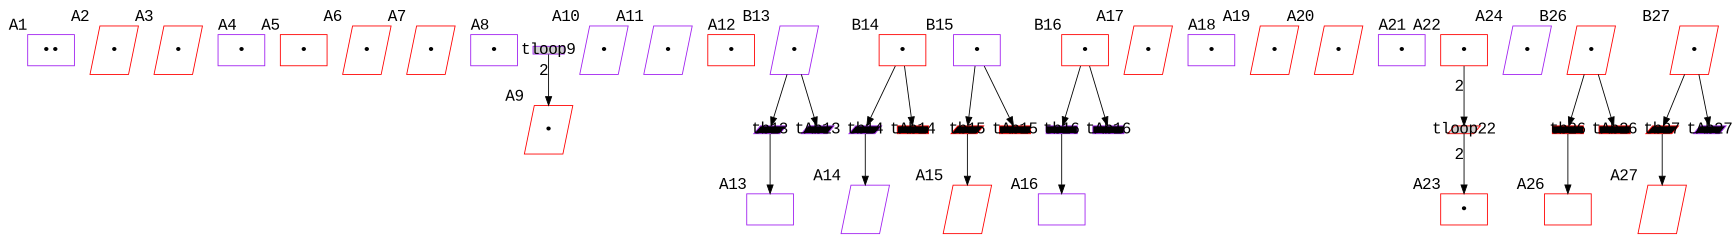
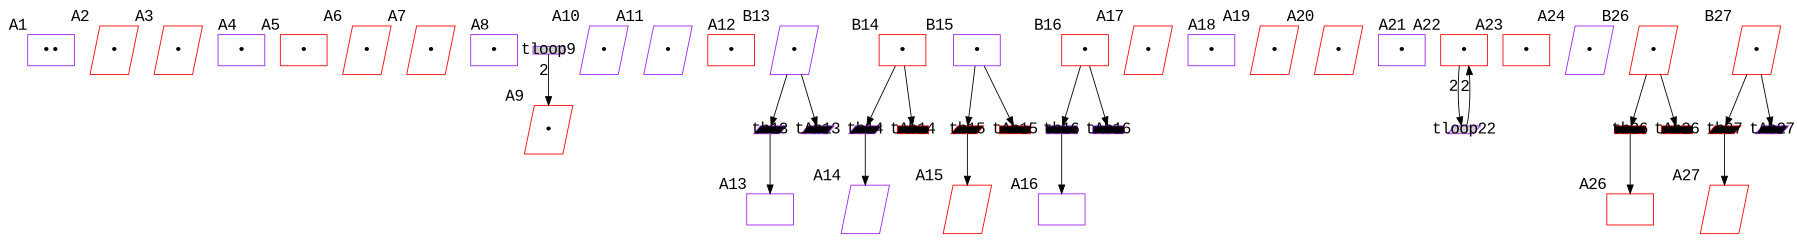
node "tloop22": color red -> purple
edge "tloop22" -> "• A23": now "tloop22" -> "• A22"
